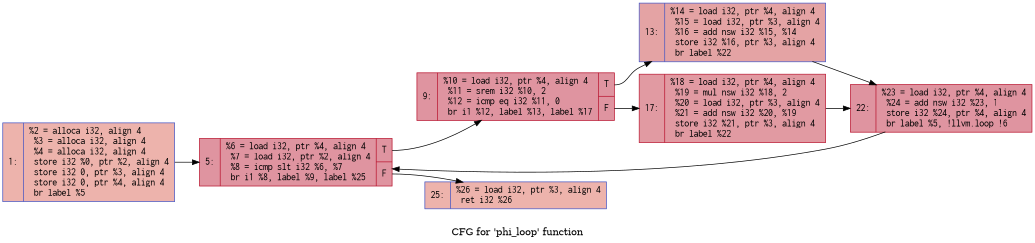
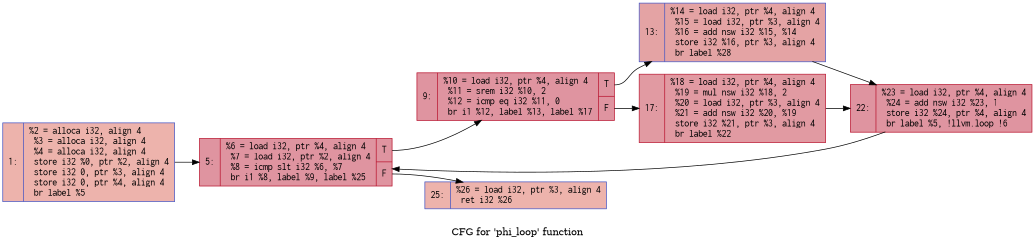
node "13:": text "br label %22" -> "br label %28"
